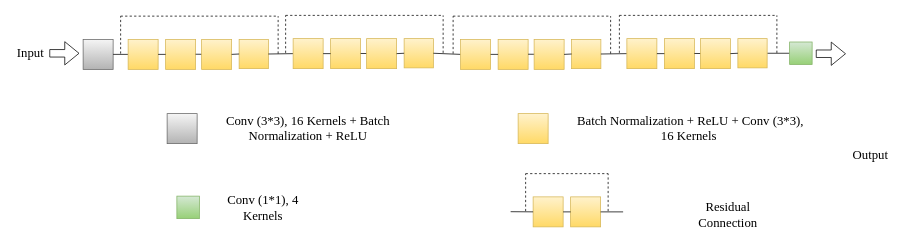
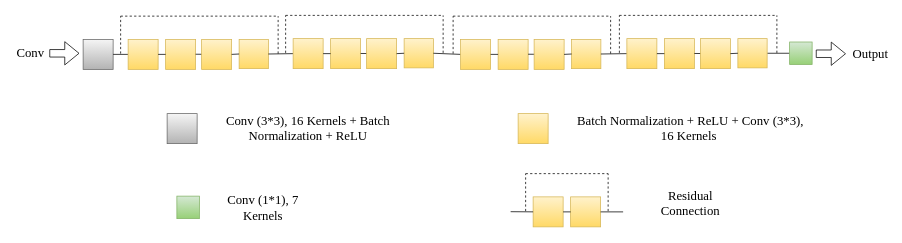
node "Input": label "Input" -> "Conv"
node "Output": moved (870, 155) -> (870, 54)
node "Conv (1*1), 4 Kernels": label "Conv (1*1), 4 Kernels" -> "Conv (1*1), 7 Kernels"
node "Residual Connection": moved (728, 215) -> (690, 204)
